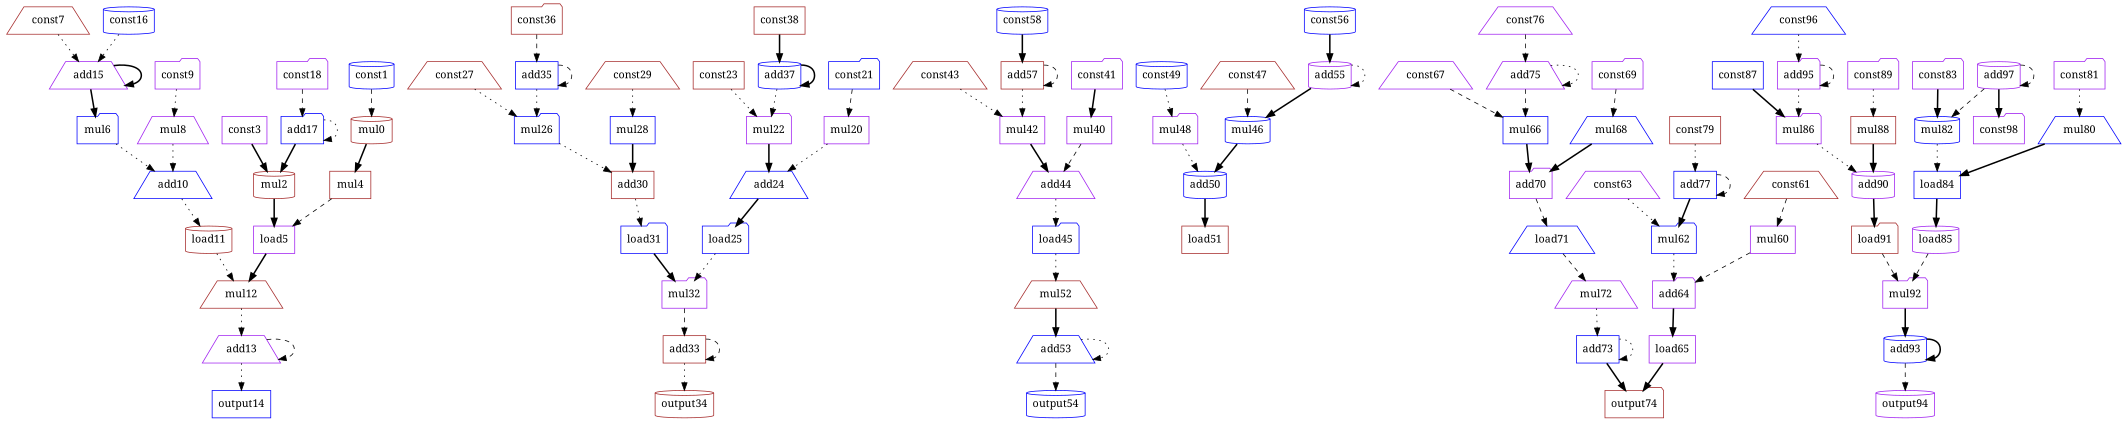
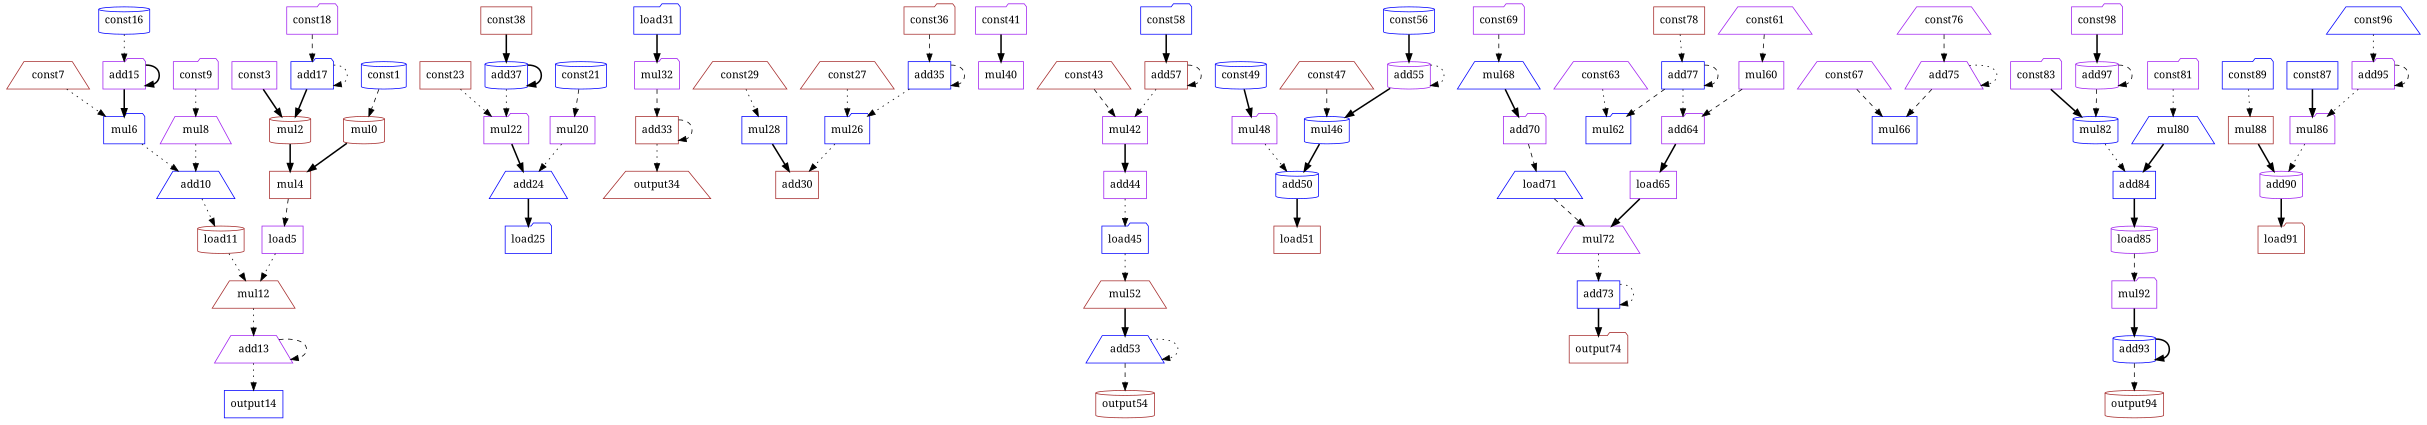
node "const58": shape cylinder -> folder
edge "const7" -> "add15": now "const7" -> "mul6"
node "add15": shape trapezium -> folder
node "const21": shape folder -> cylinder
node "const89": color purple -> blue
edge "const49" -> "mul48": style dotted -> bold
edge "add97" -> "const98": reversed
edge "const43" -> "mul42": style dotted -> dashed
node "const79": label "const79" -> "const78"
edge "mul40" -> "add44": removed
edge "mul66" -> "add70": removed
node "add44": shape trapezium -> box
node "const61": color brown -> purple
node "load84": label "load84" -> "add84"
edge "mul2" -> "load5": now "mul2" -> "mul4"
edge "add30" -> "load31": removed
edge "add77" -> "mul62": style bold -> dashed
edge "mul62" -> "add64": now "add77" -> "add64"
edge "load5" -> "mul12": style bold -> dotted
edge "load25" -> "mul32": removed
edge "load91" -> "mul92": removed
edge "load65" -> "output74": now "load65" -> "mul72"
node "output34": shape cylinder -> trapezium
node "output54": color blue -> brown
node "output94": color purple -> brown
